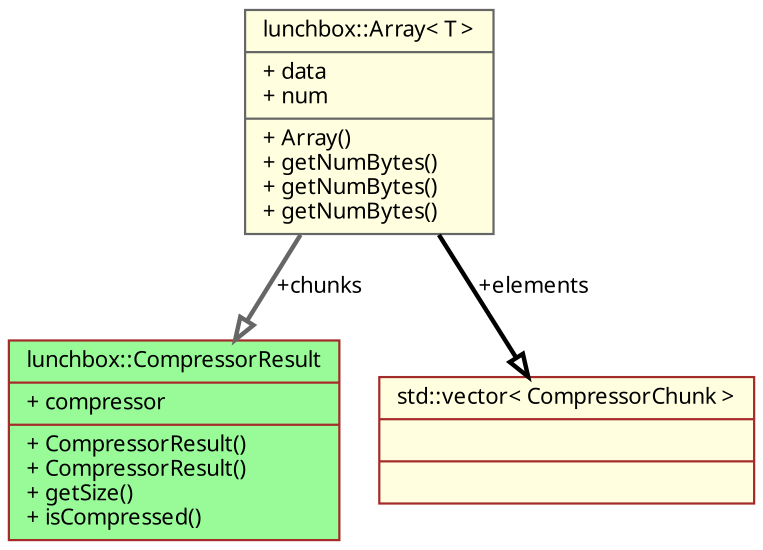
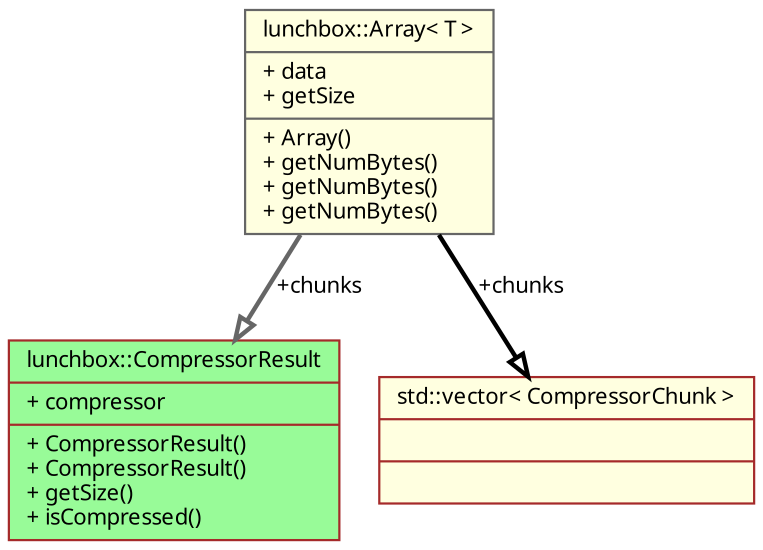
node "lunchbox::Array< T >": text "+ num" -> "+ getSize"
edge "lunchbox::Array< T >" -> "std::vector< CompressorChunk >": label " +elements" -> " +chunks"
